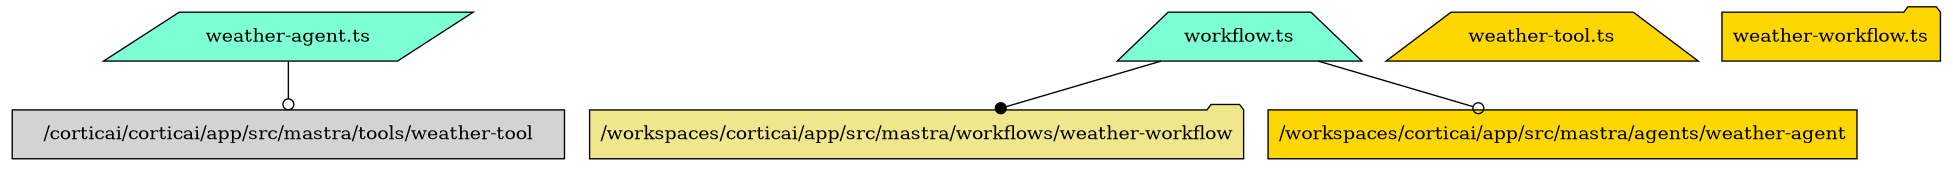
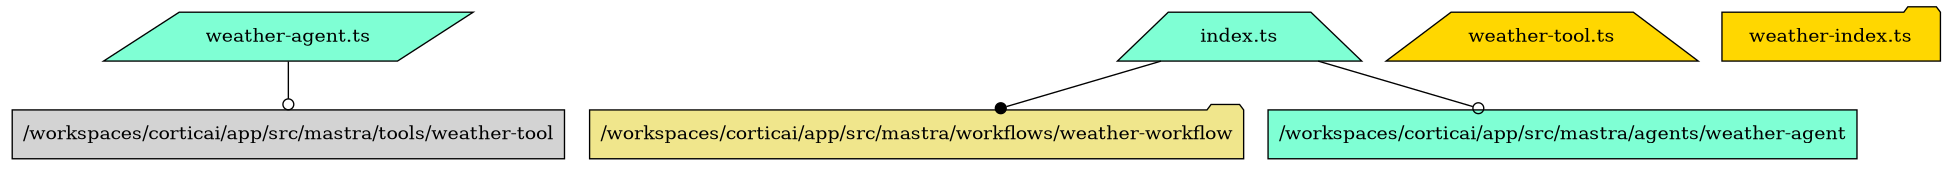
node "workflow.ts": label "workflow.ts" -> "index.ts"
node "weather-workflow.ts": label "weather-workflow.ts" -> "weather-index.ts"
node "/corticai/corticai/app/src/mastra/tools/weather-tool": label "/corticai/corticai/app/src/mastra/tools/weather-tool" -> "/workspaces/corticai/app/src/mastra/tools/weather-tool"
node "/workspaces/corticai/app/src/mastra/agents/weather-agent": fillcolor gold -> aquamarine
